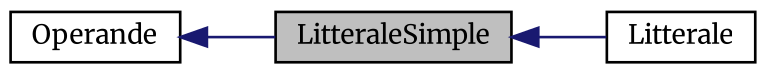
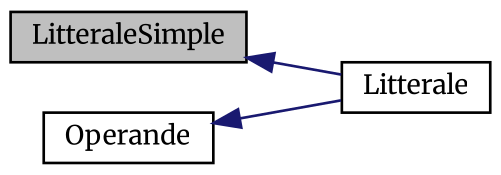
edge "LitteraleSimple" -> "Operande": now "Litterale" -> "Operande"
